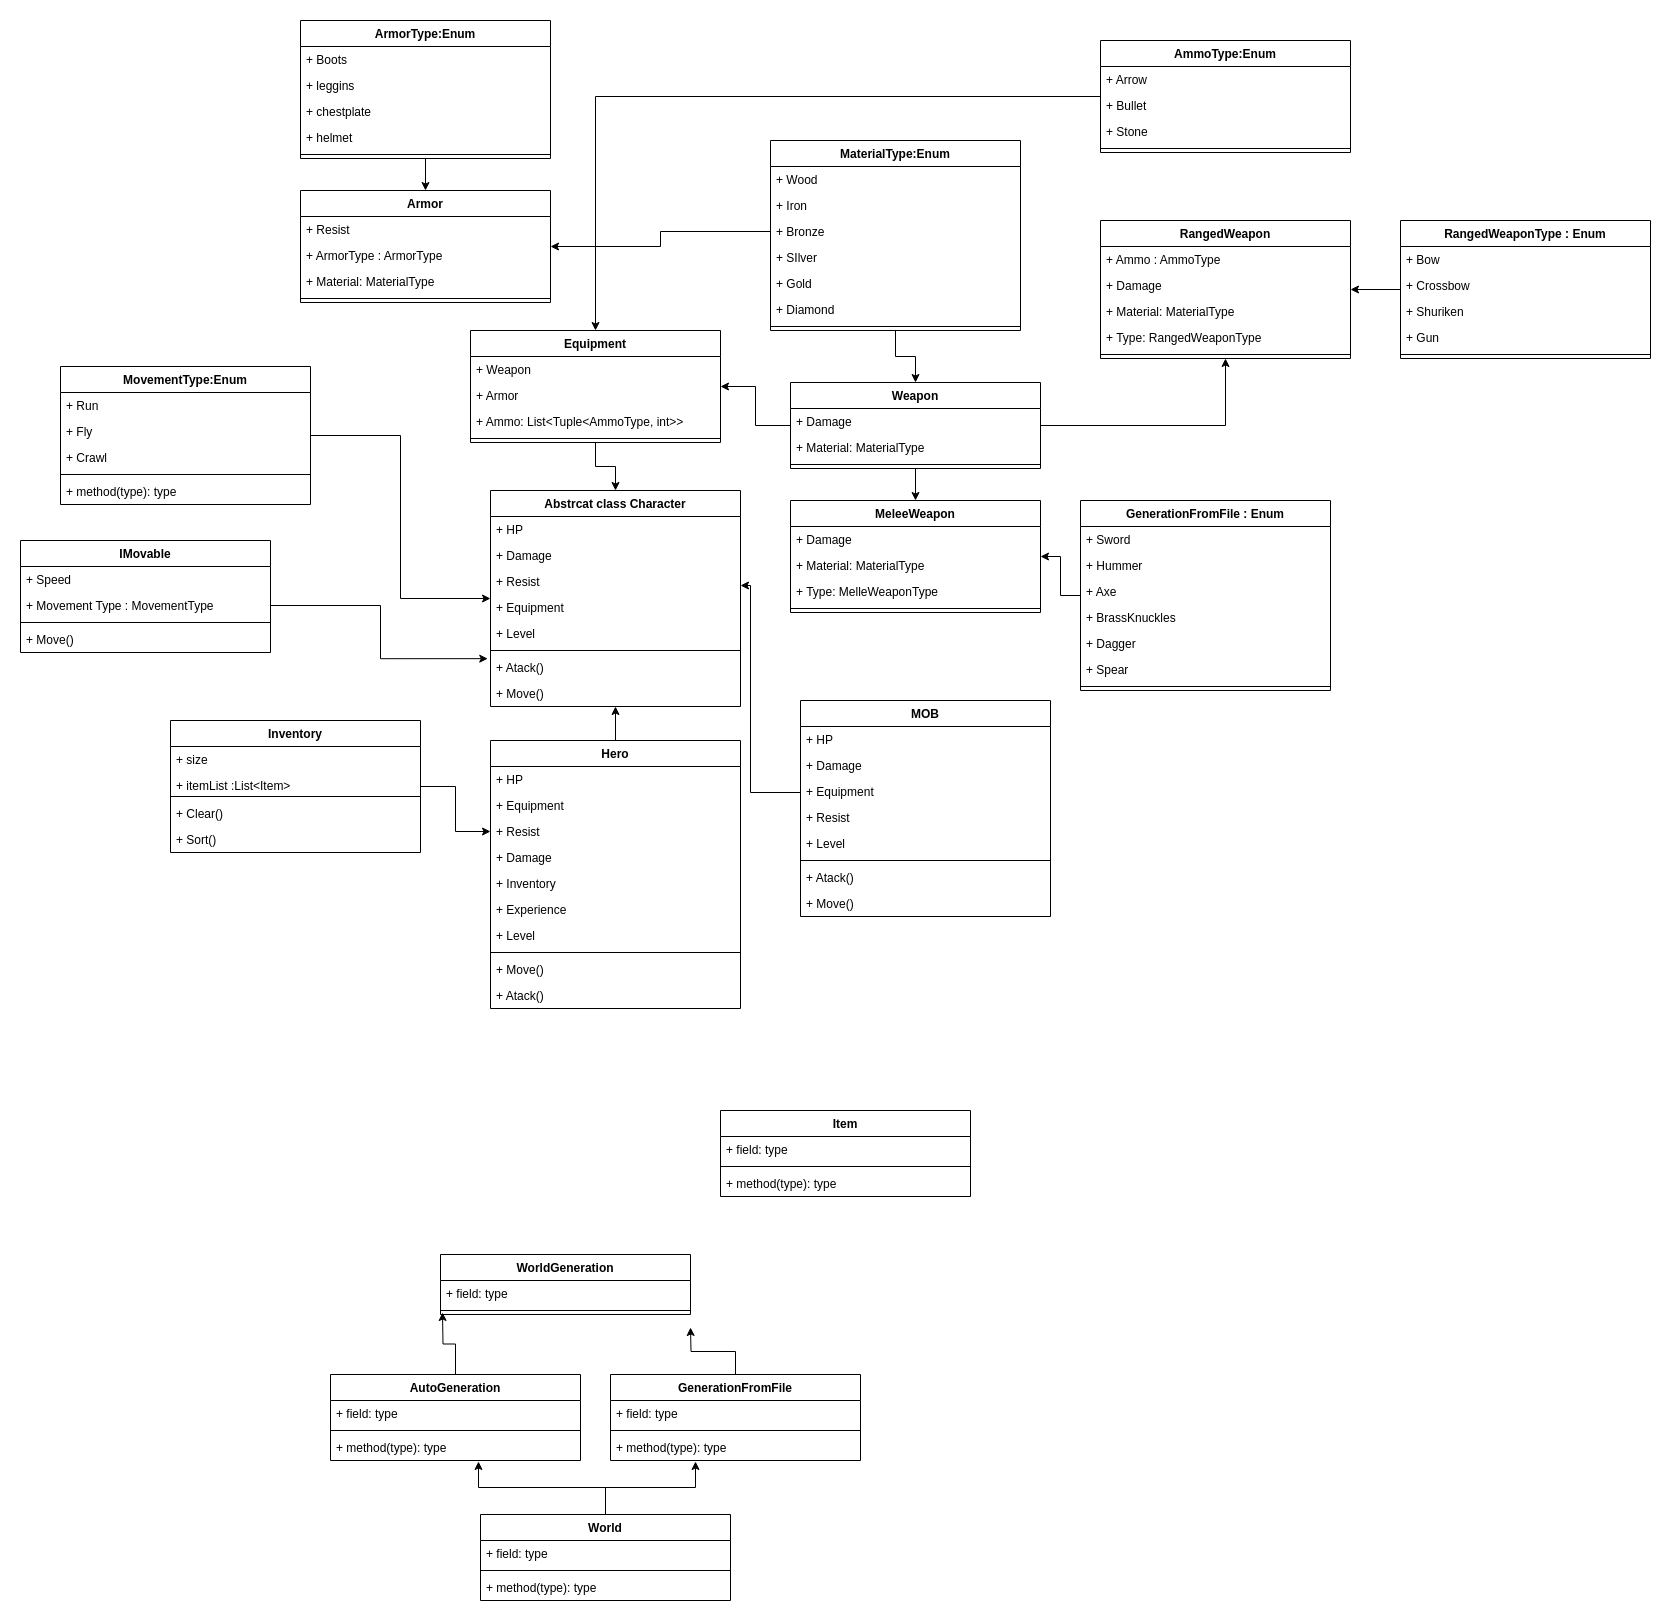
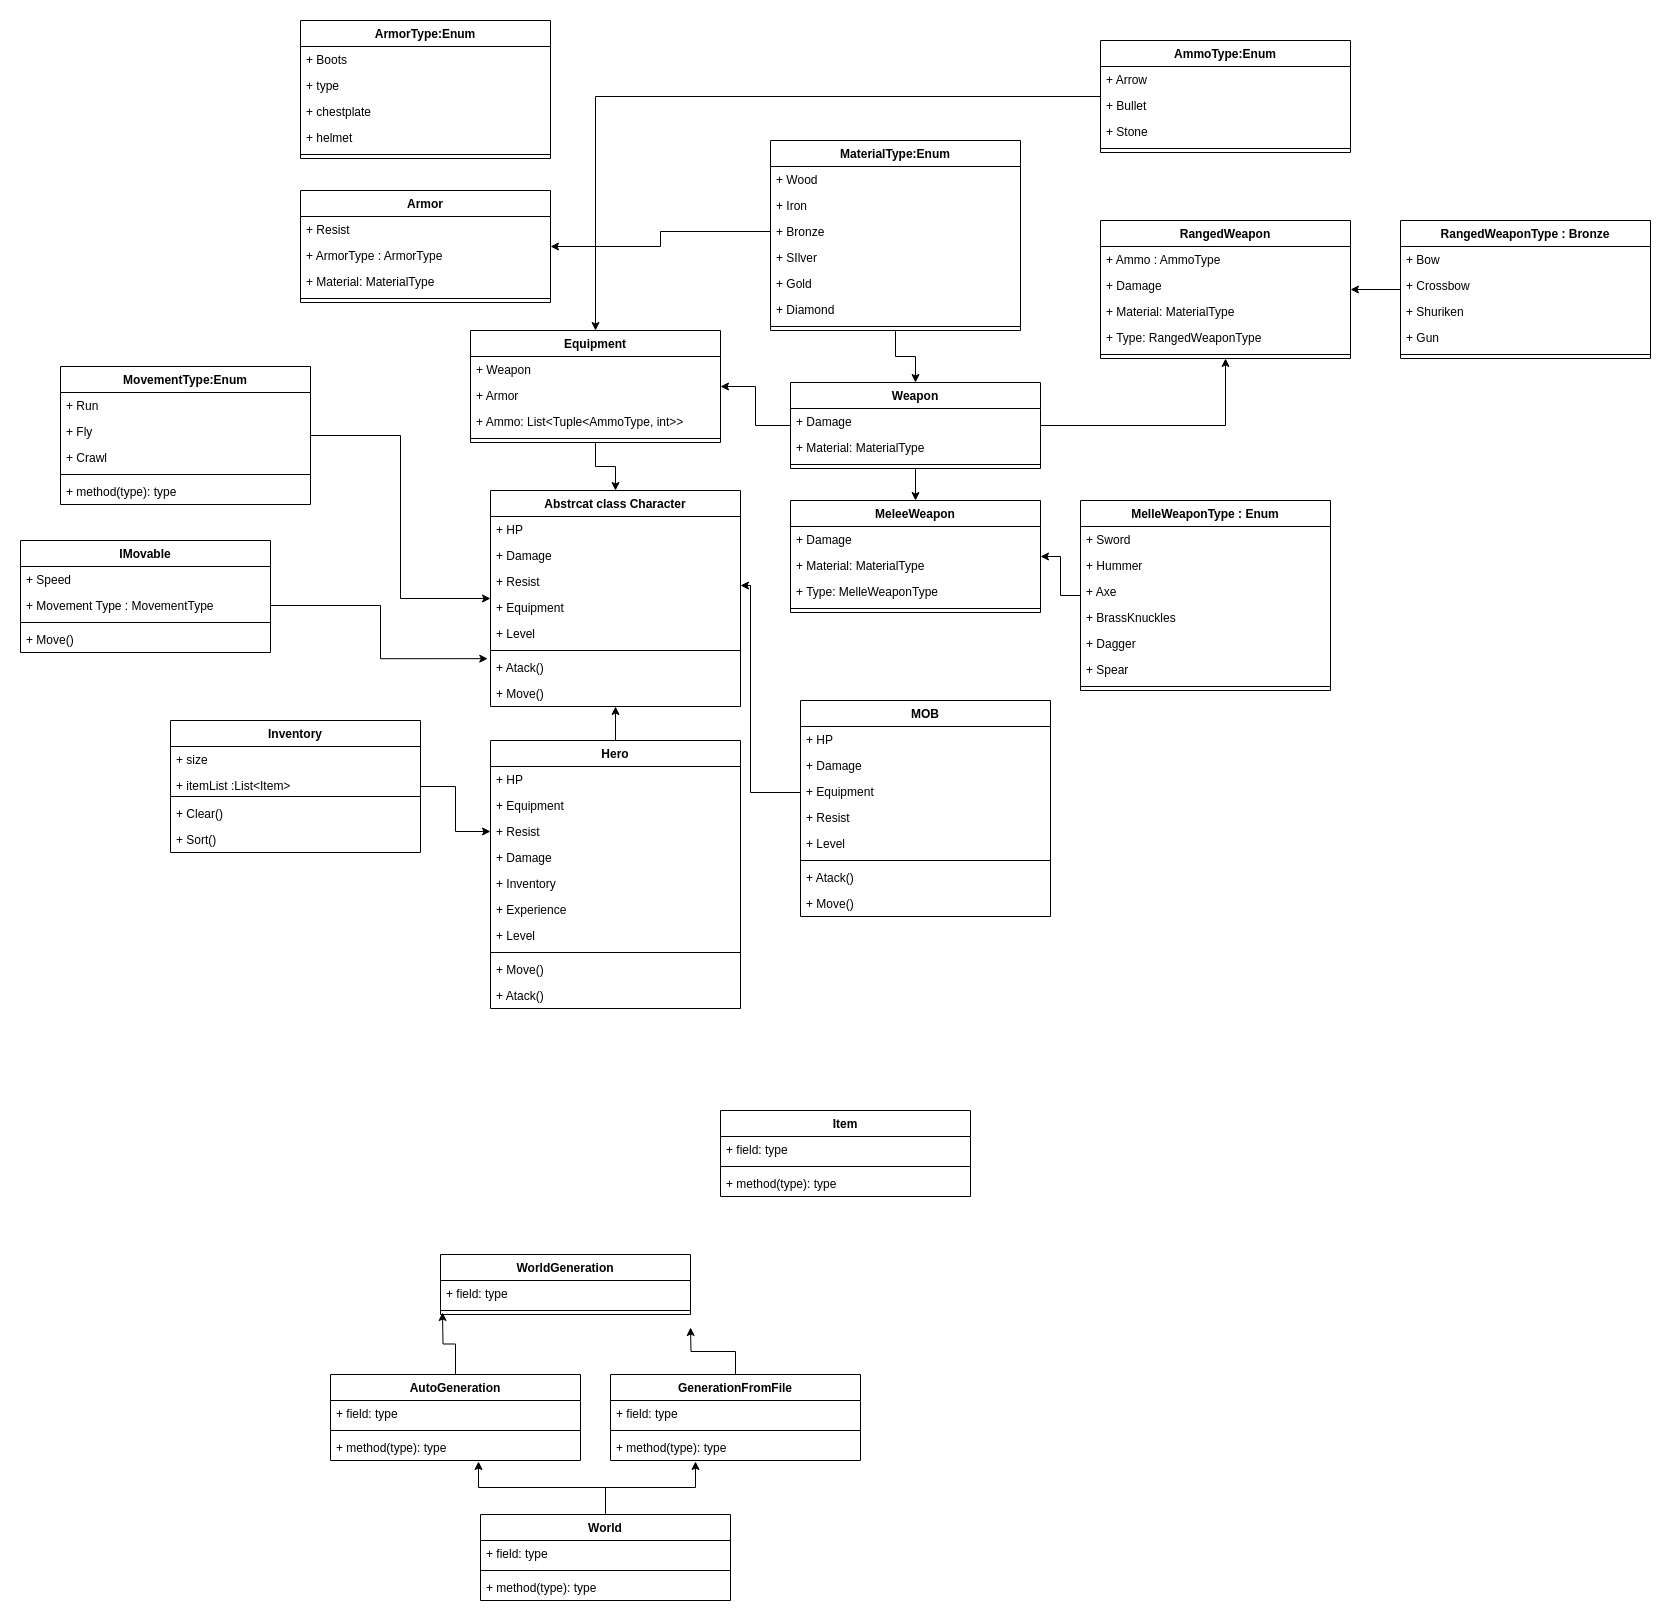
node "+ leggins": label "+ leggins" -> "+ type"
edge "ArmorType:Enum" -> "Armor": removed
node "RangedWeaponType : Enum": label "RangedWeaponType : Enum" -> "RangedWeaponType : Bronze"
node "GenerationFromFile : Enum": label "GenerationFromFile : Enum" -> "MelleWeaponType : Enum"
